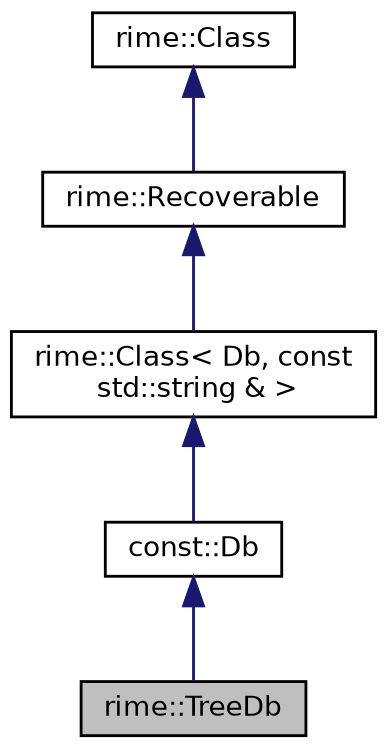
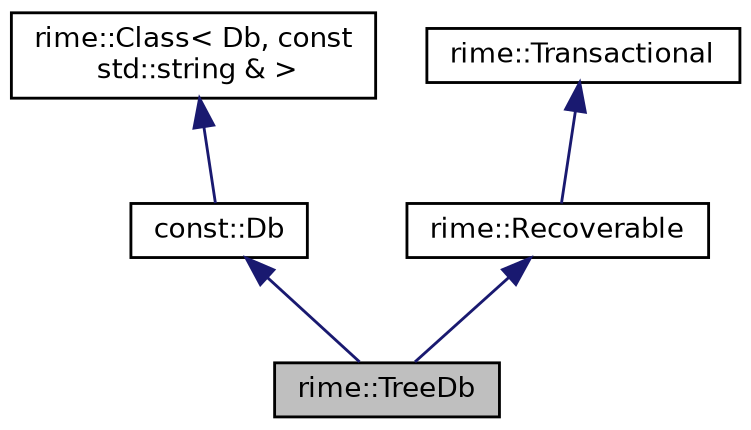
node "rime::Class": label "rime::Class" -> "rime::Transactional"
edge "rime::Class< Db, const std::string & >" -> "rime::Recoverable": now "rime::TreeDb" -> "rime::Recoverable"
